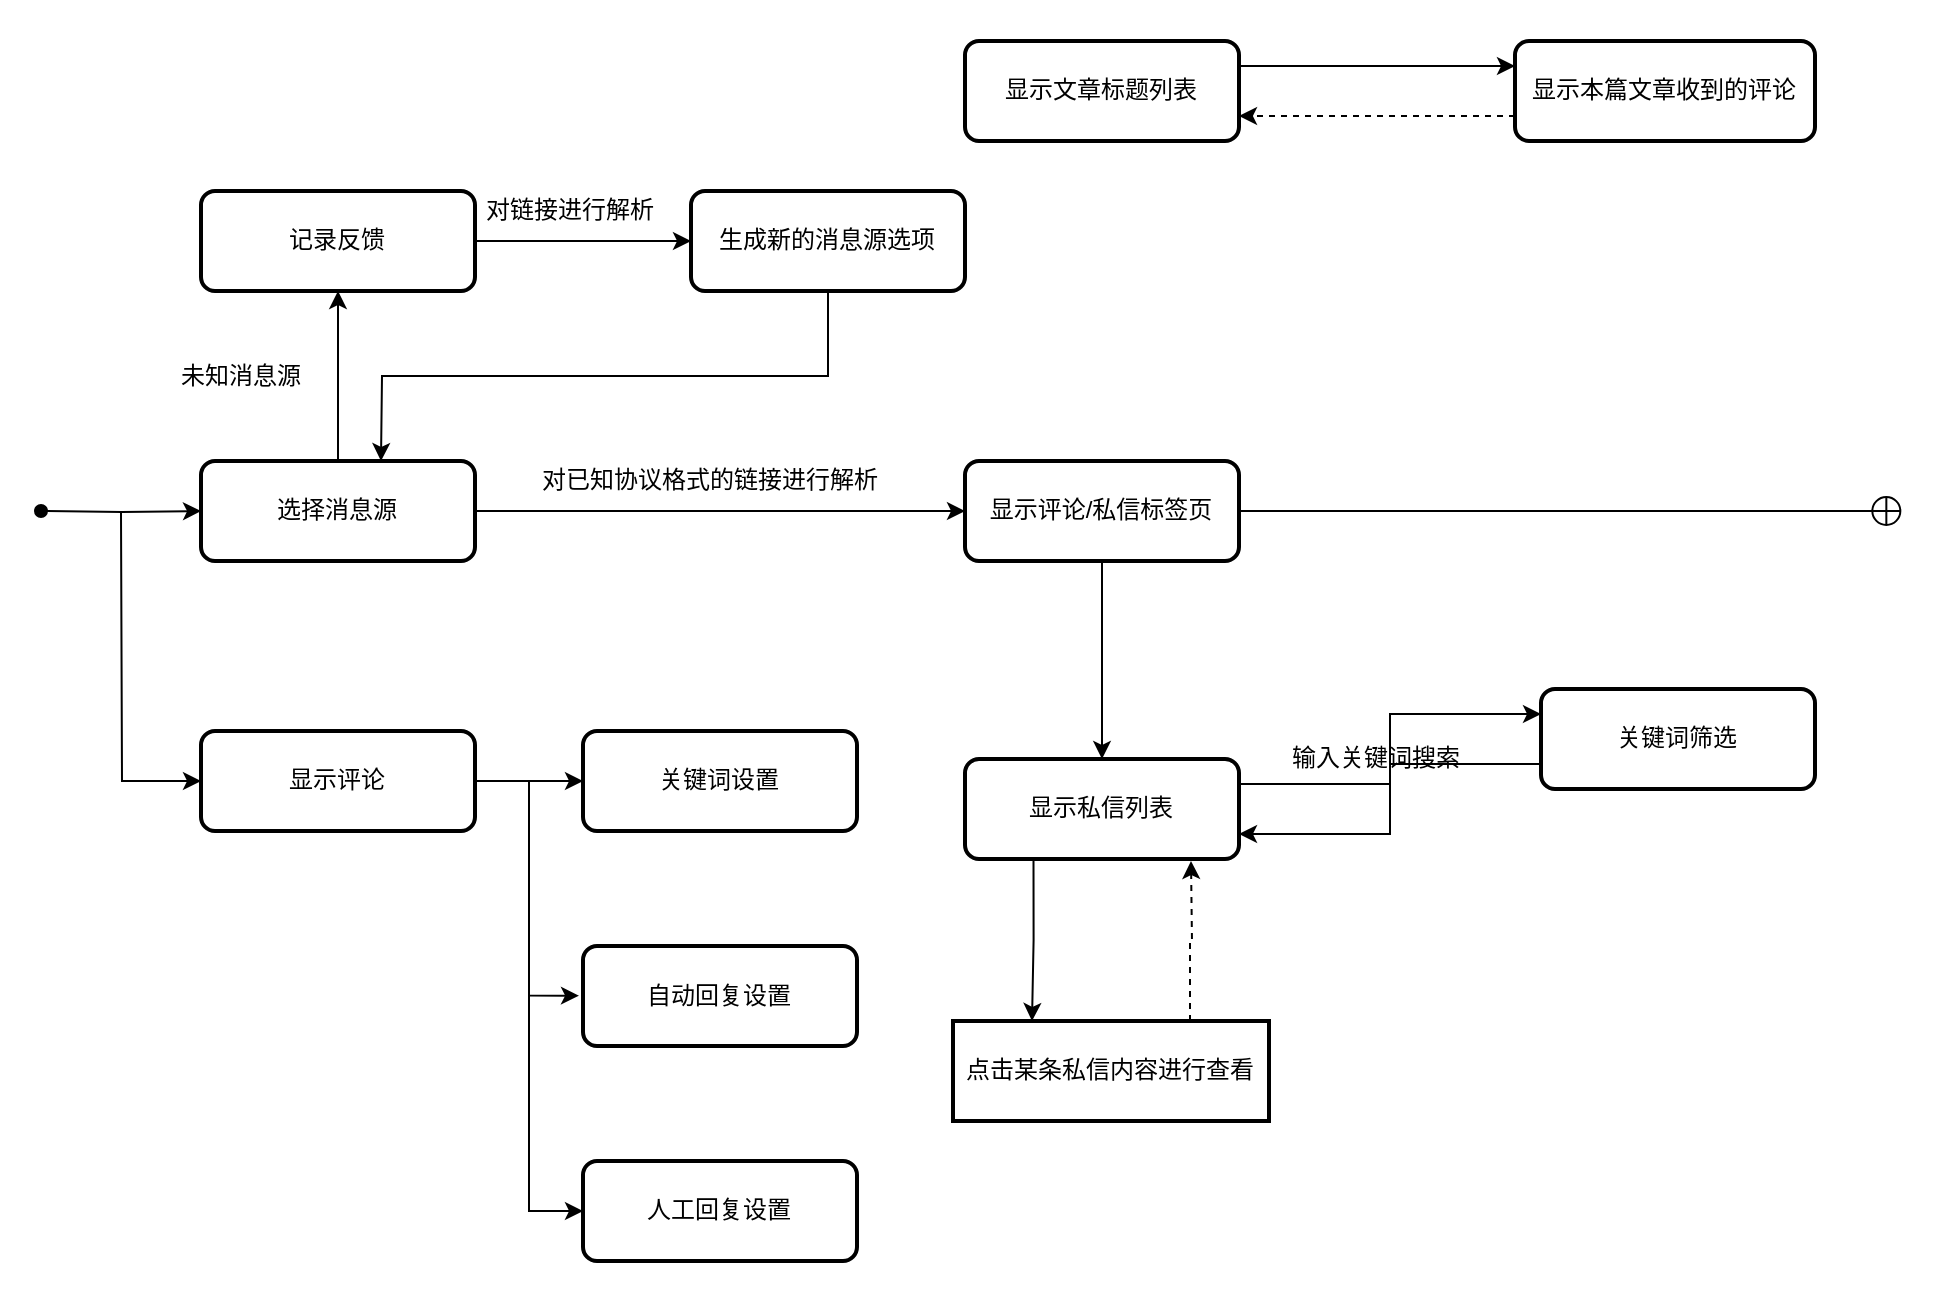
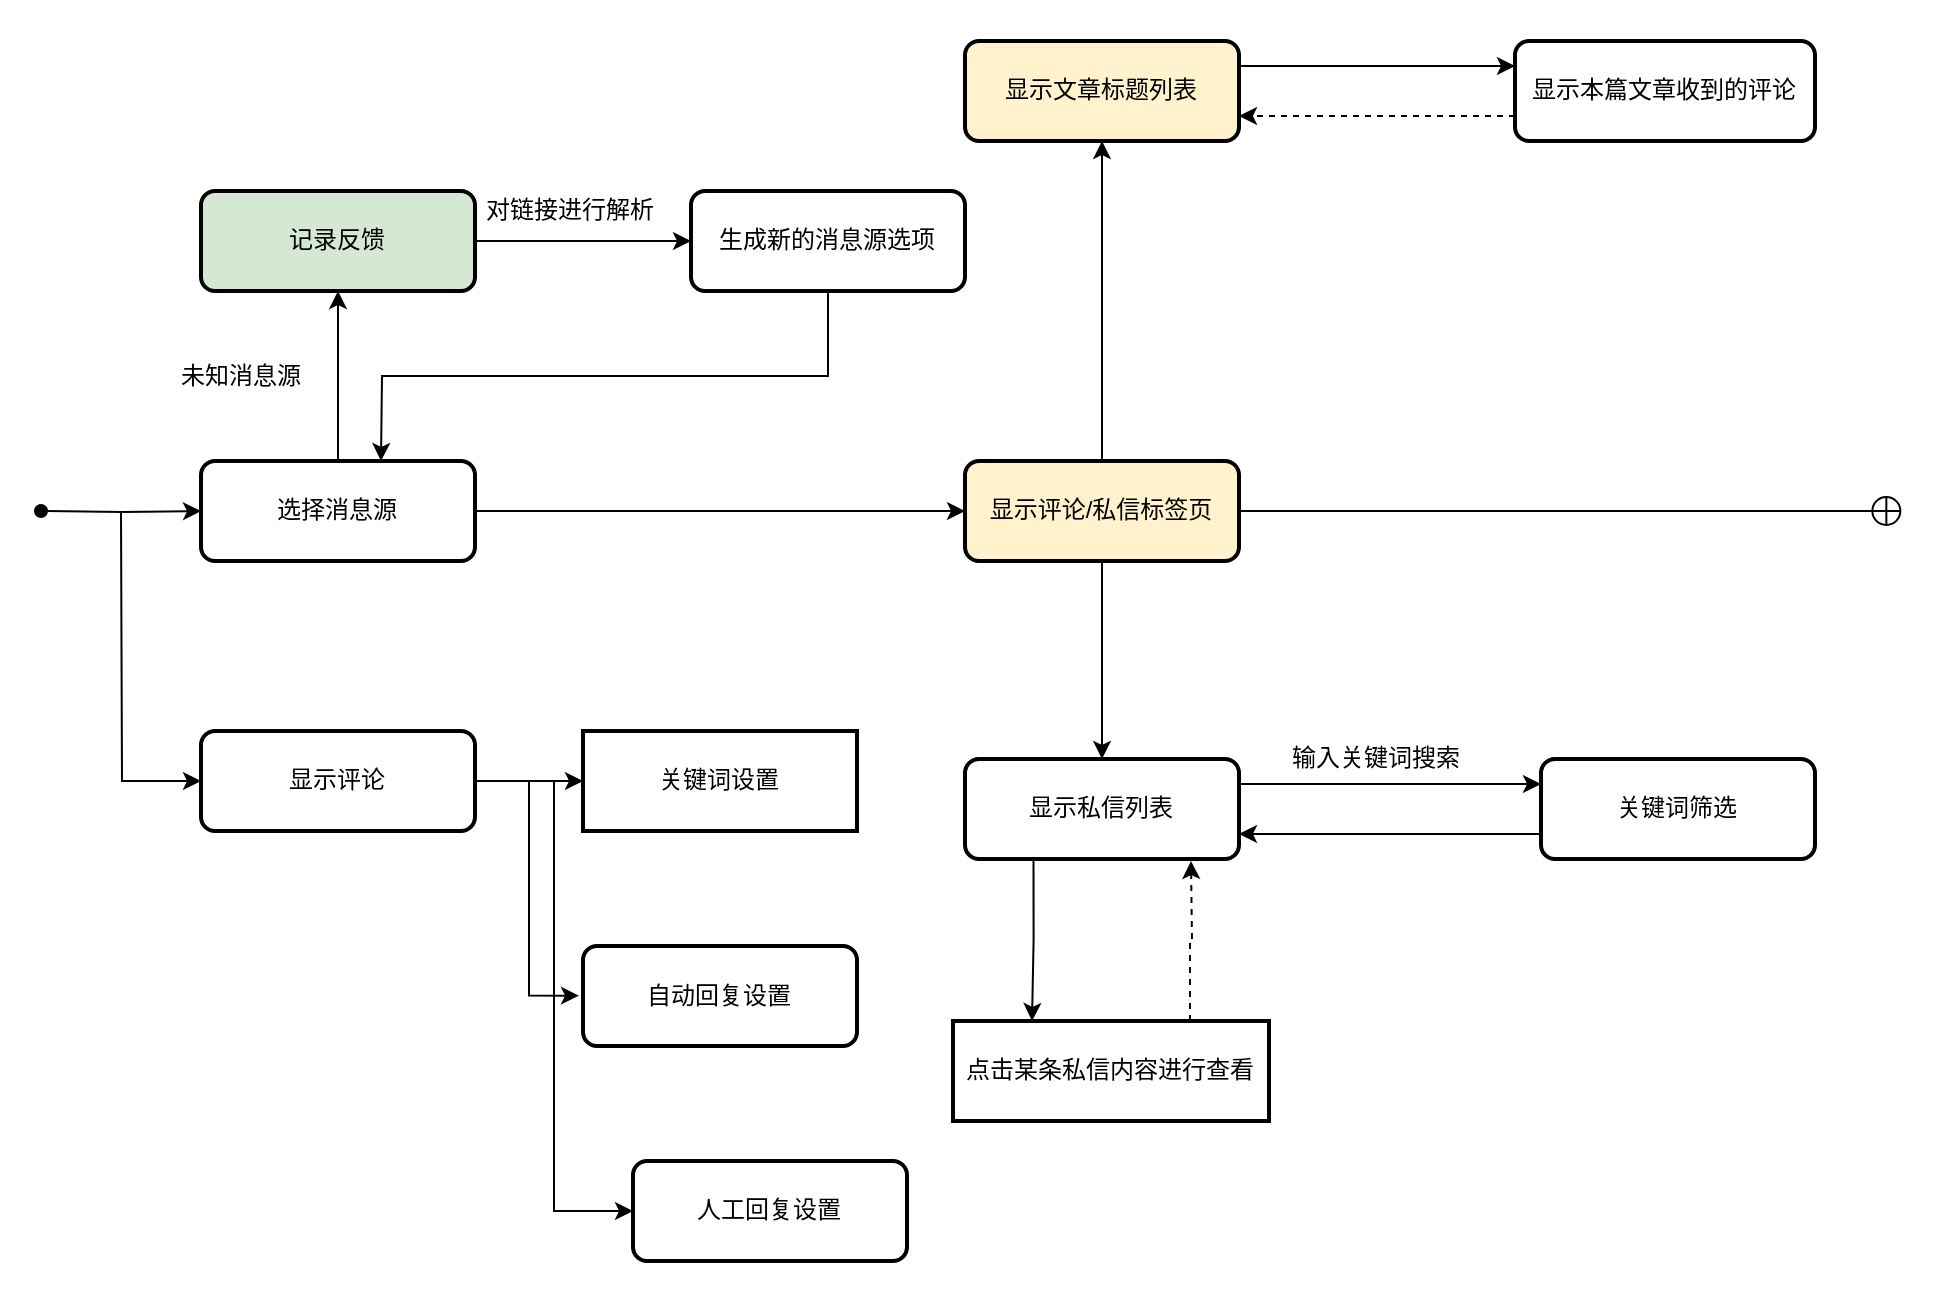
node "显示文章标题列表": fillcolor #ffffff -> #fff2cc
node "记录反馈": fillcolor #ffffff -> #d5e8d4
edge "显示评论/私信标签页" -> "显示文章标题列表": added
node "对已知协议格式的链接进行解析": removed
node "显示评论/私信标签页": fillcolor #ffffff -> #fff2cc
node "关键词筛选": moved (1678, 739) -> (1678, 809)
node "关键词设置": shape rounded rectangle -> rectangle
node "人工回复设置": moved (720, 1211) -> (770, 1211)
